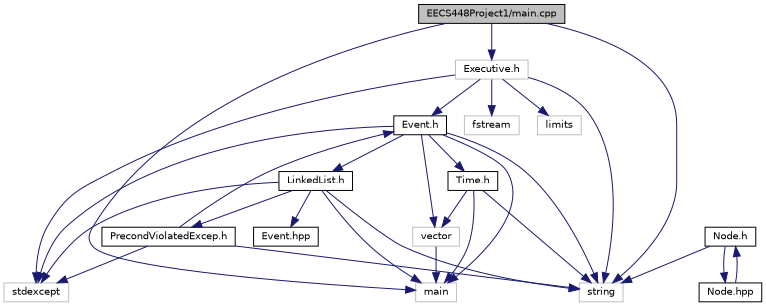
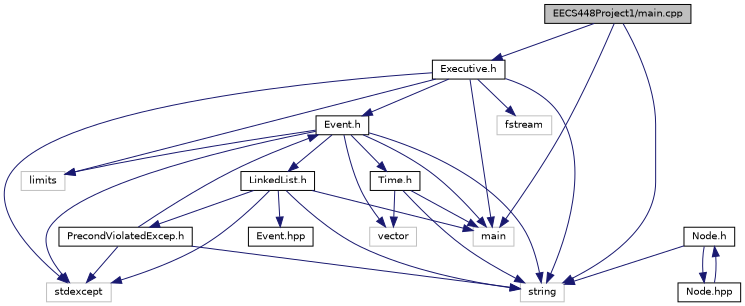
node "Executive.h": color grey75 -> black
edge "Event.h" -> "limits": added
edge "vector" -> "main": now "Executive.h" -> "main"
